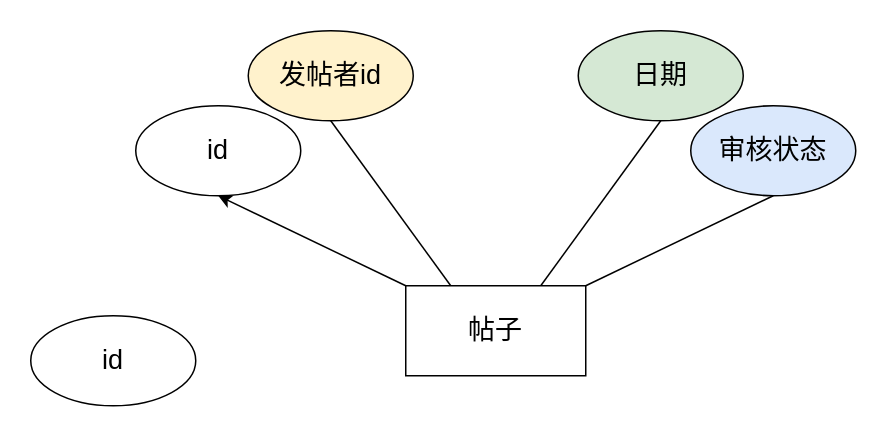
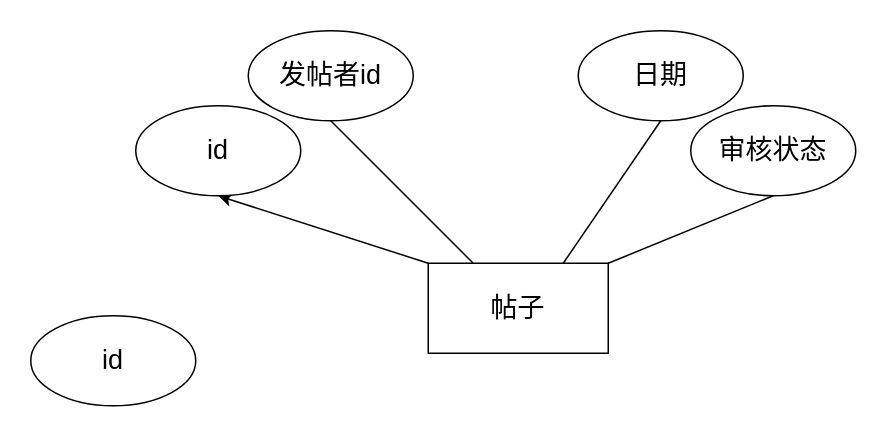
node "发帖者id": fillcolor #fff2cc -> #ffffff
node "日期": fillcolor #d5e8d4 -> #ffffff
node "审核状态": fillcolor #dae8fc -> #ffffff
node "帖子": moved (496, 331) -> (518, 308)
